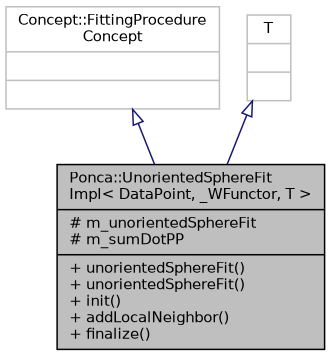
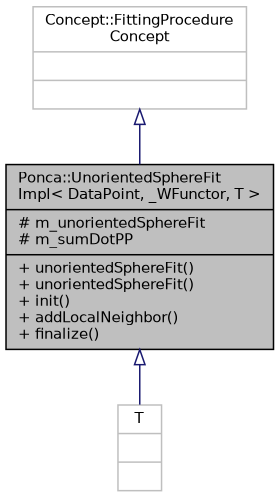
edge "Ponca::UnorientedSphereFit" -> "T": reversed
